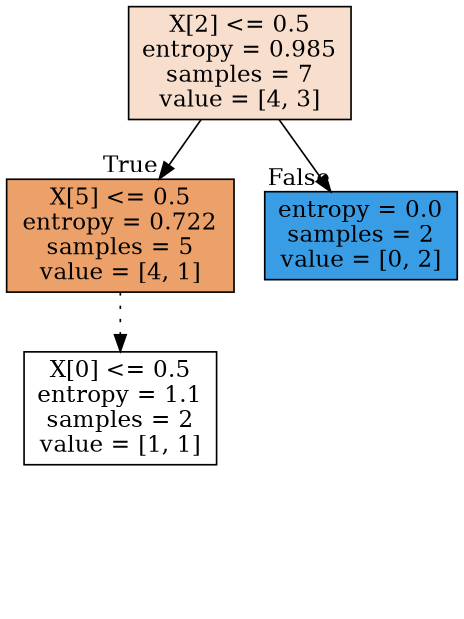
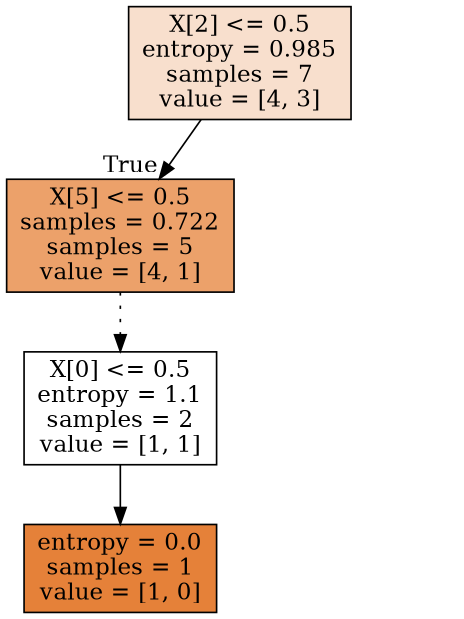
node "X[5] <= 0.5 entropy = 0.722 samples = 5 value = [4, 1]": label "X[5] <= 0.5 entropy = 0.722 samples = 5 value = [4, 1]" -> "X[5] <= 0.5 samples = 0.722 samples = 5 value = [4, 1]"
node "entropy = 0.0 samples = 2 value = [0, 2]": removed
node "entropy = 0.0 samples = 1 value = [1, 0]": added
